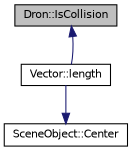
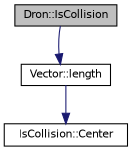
edge "Vector::length" -> "Dron::IsCollision": reversed
node "SceneObject::Center": label "SceneObject::Center" -> "IsCollision::Center"
